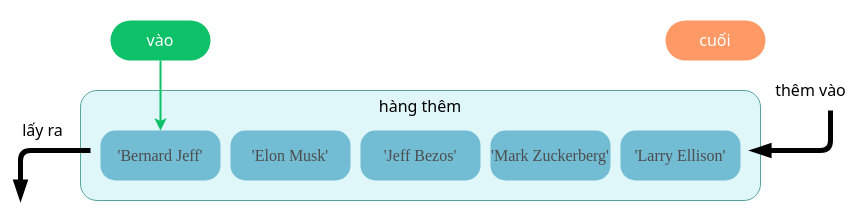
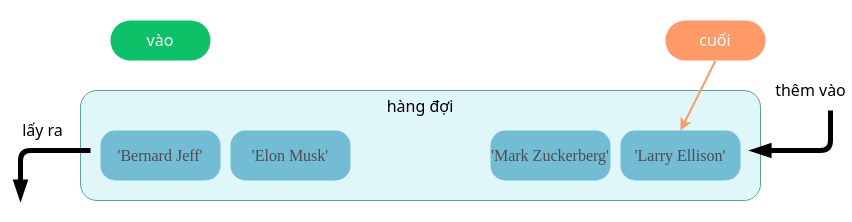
edge "vào" -> "'Bernard Jeff'": removed
edge "cuối" -> "'Larry Ellison'": added
node "hàng thêm": label "hàng thêm" -> "hàng đợi"
node "'Jeff Bezos'": removed
